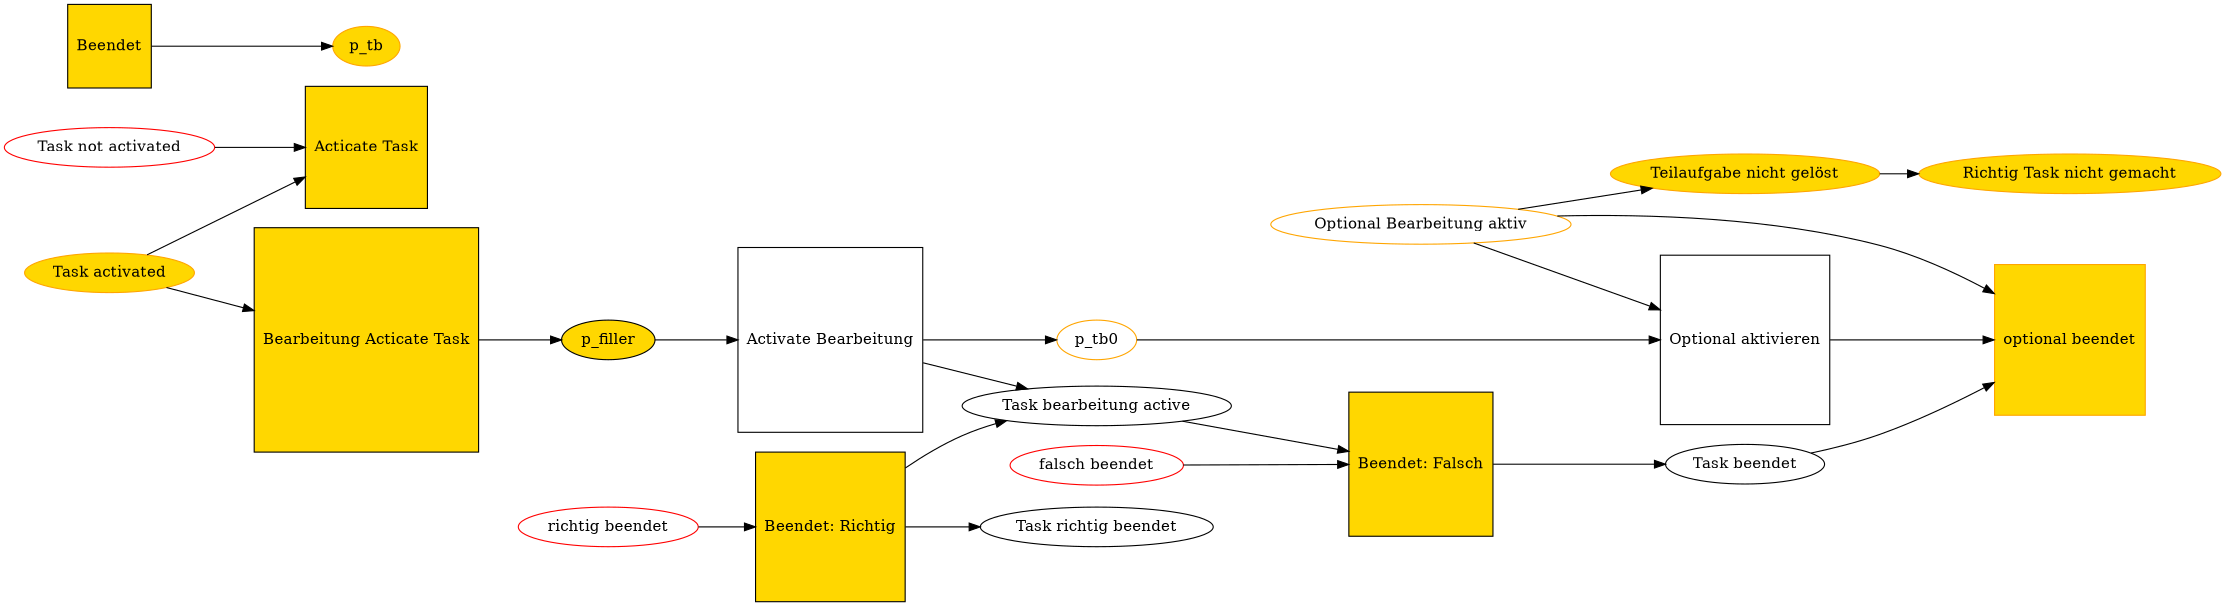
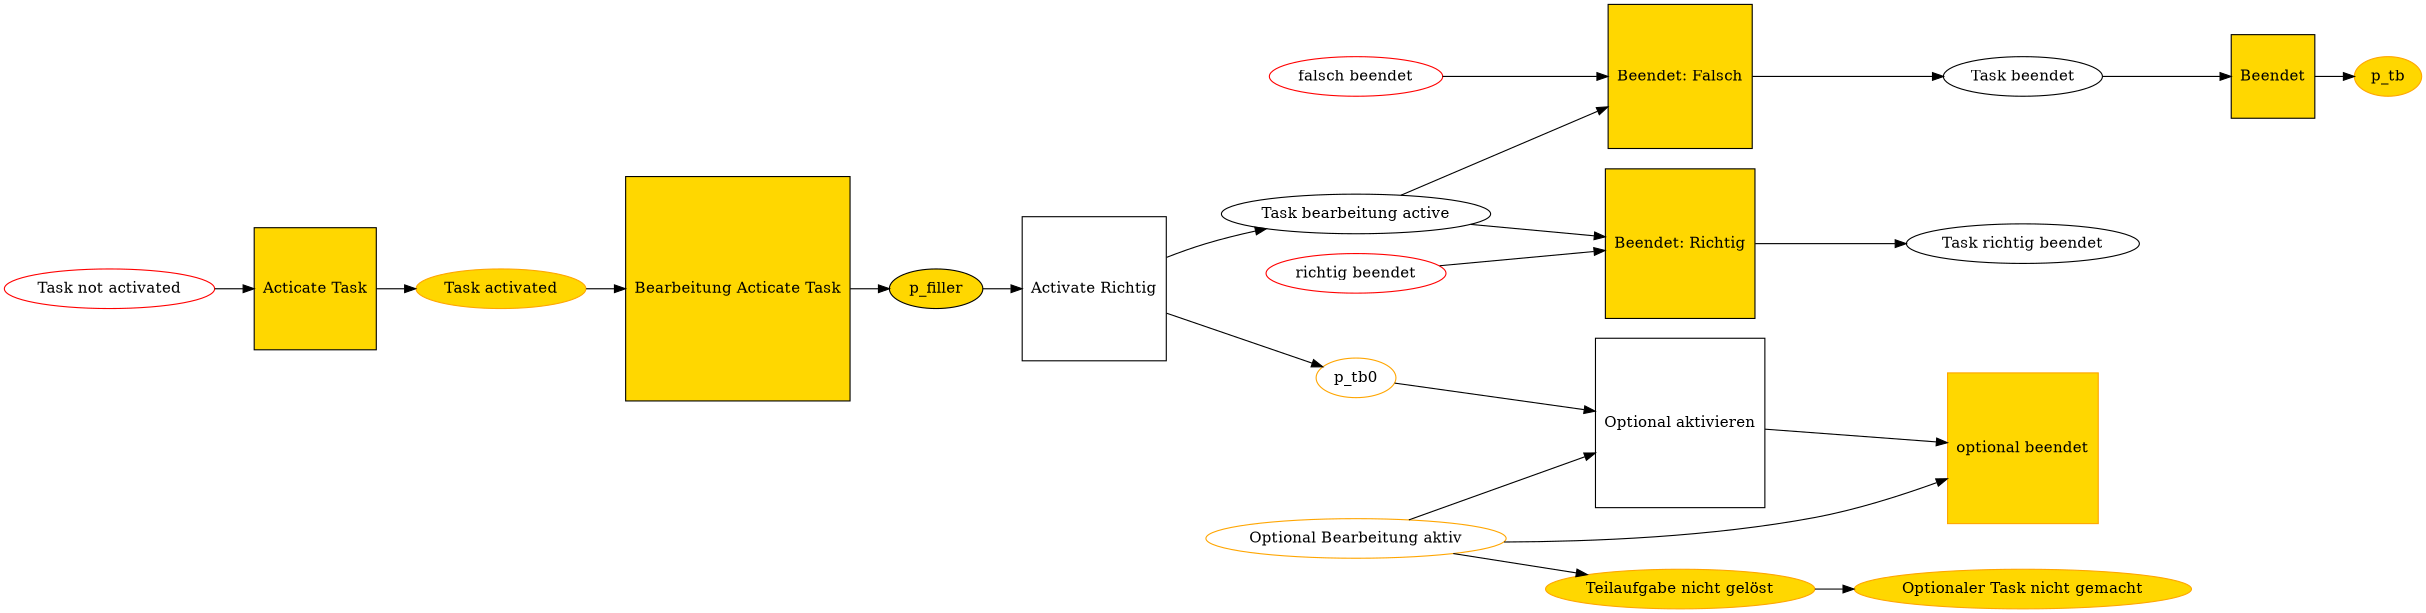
node "Richtig Task nicht gemacht": label "Richtig Task nicht gemacht" -> "Optionaler Task nicht gemacht"
edge "Task activated" -> "Acticate Task": reversed
node "Activate Bearbeitung": label "Activate Bearbeitung" -> "Activate Richtig"
edge "Task beendet" -> "optional beendet": now "Task beendet" -> "Beendet"
edge "Beendet: Richtig" -> "Task bearbeitung active": reversed
